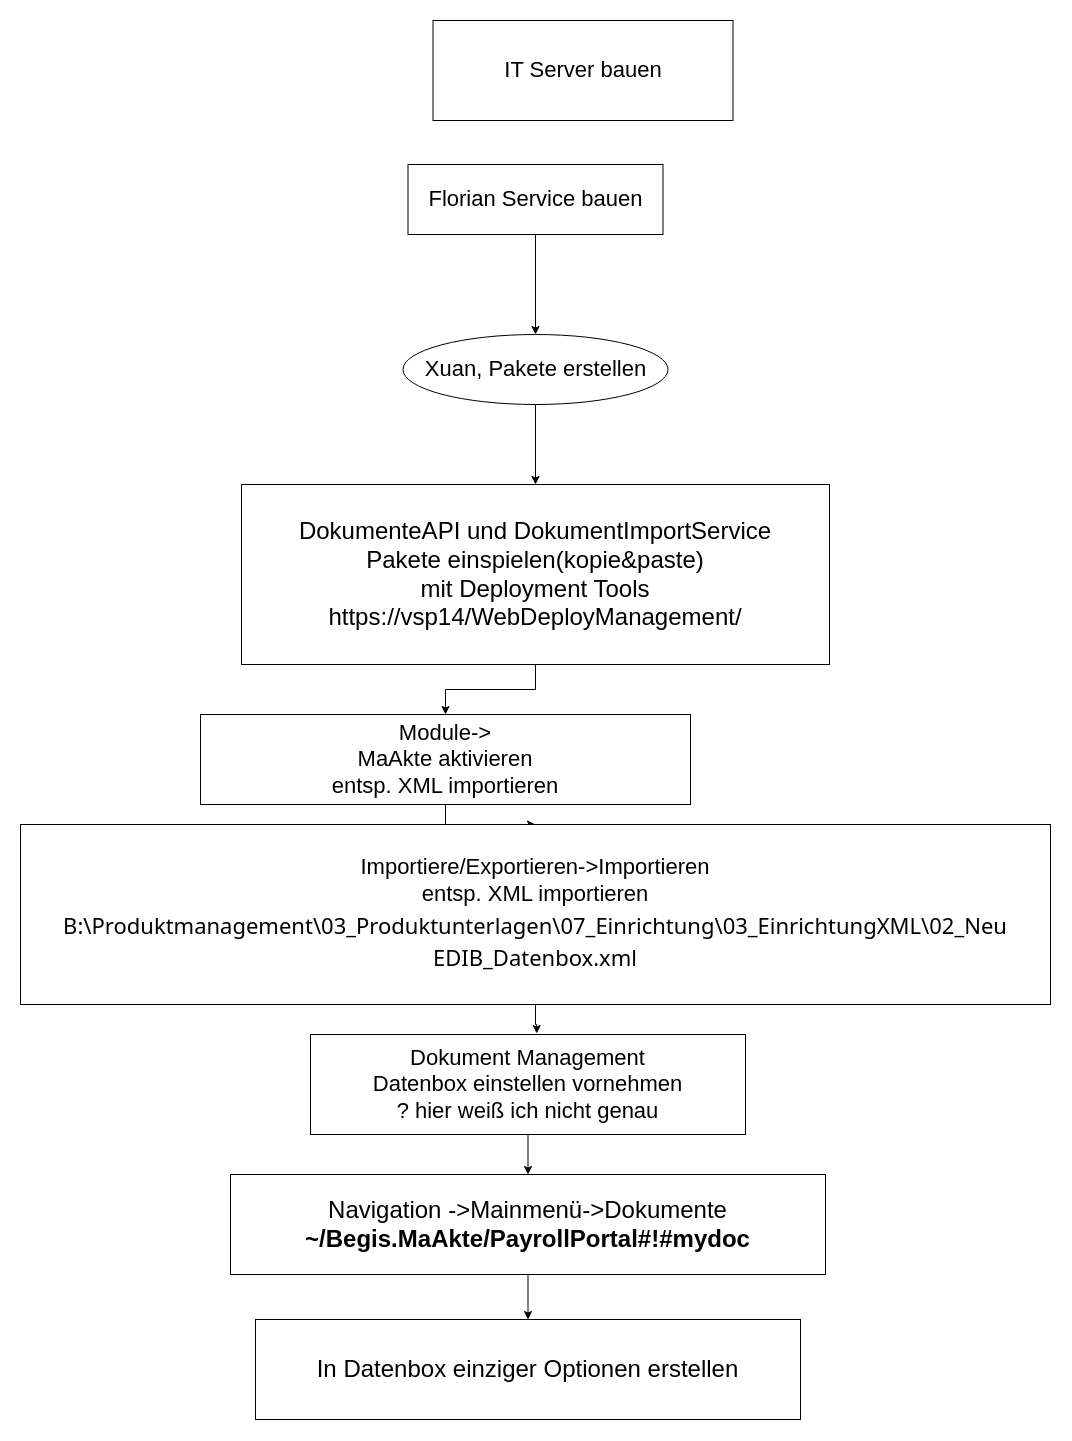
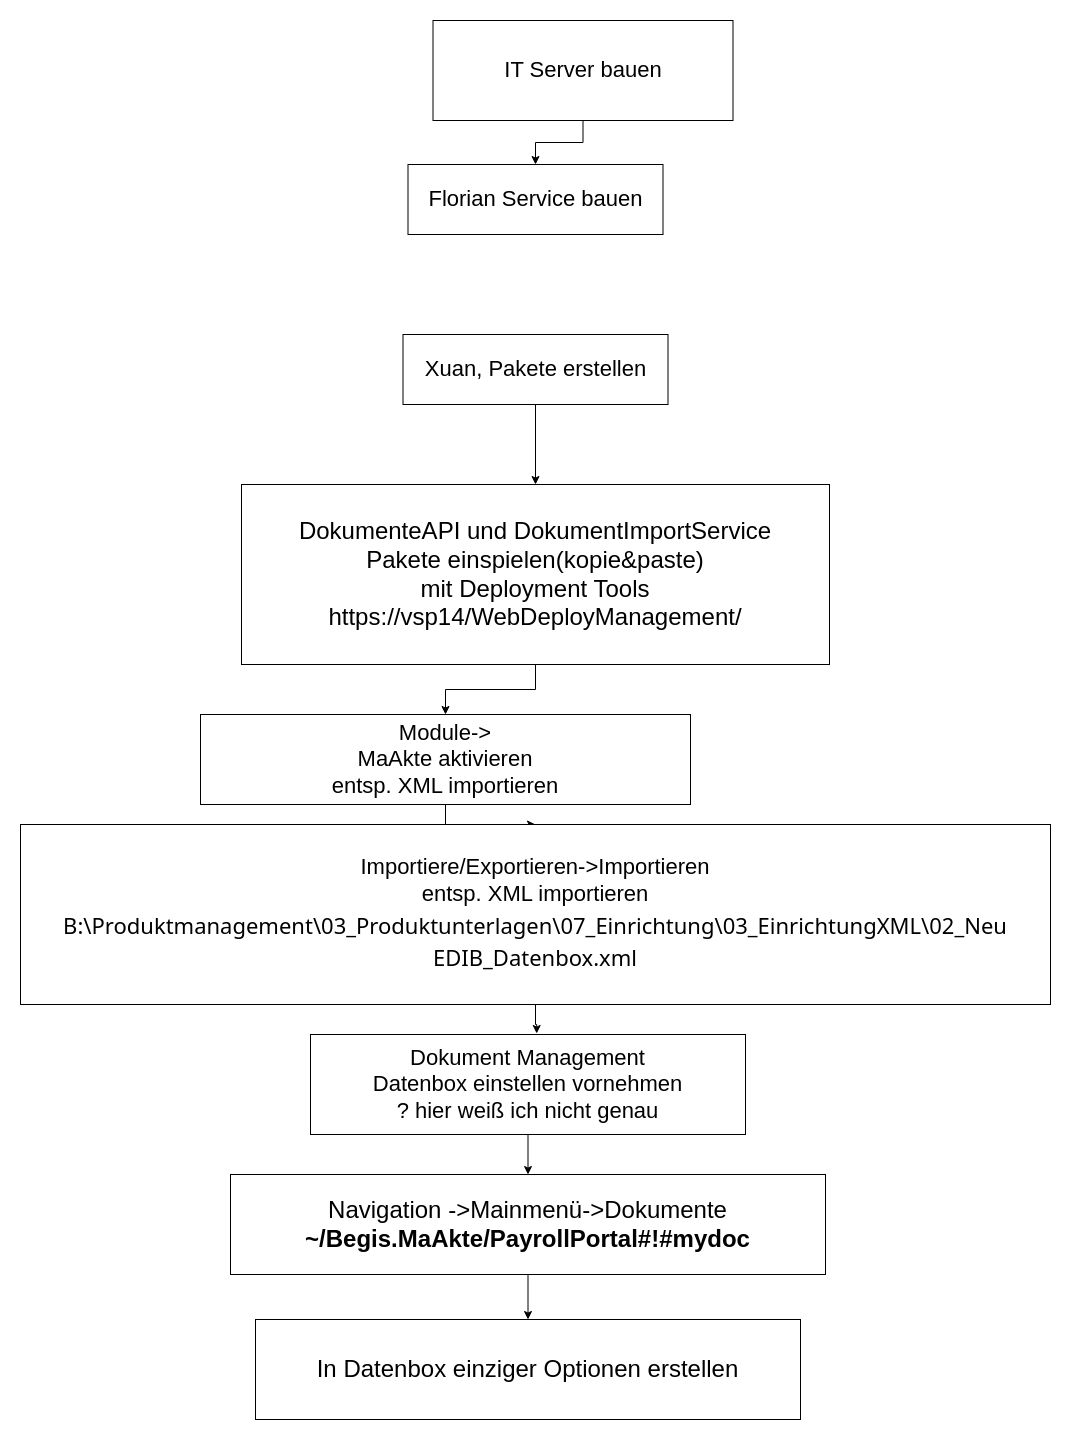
edge "IT Server bauen" -> "Florian Service bauen": added
edge "Florian Service bauen" -> "Xuan, Pakete erstellen": removed
node "Xuan, Pakete erstellen": shape ellipse -> rectangle
